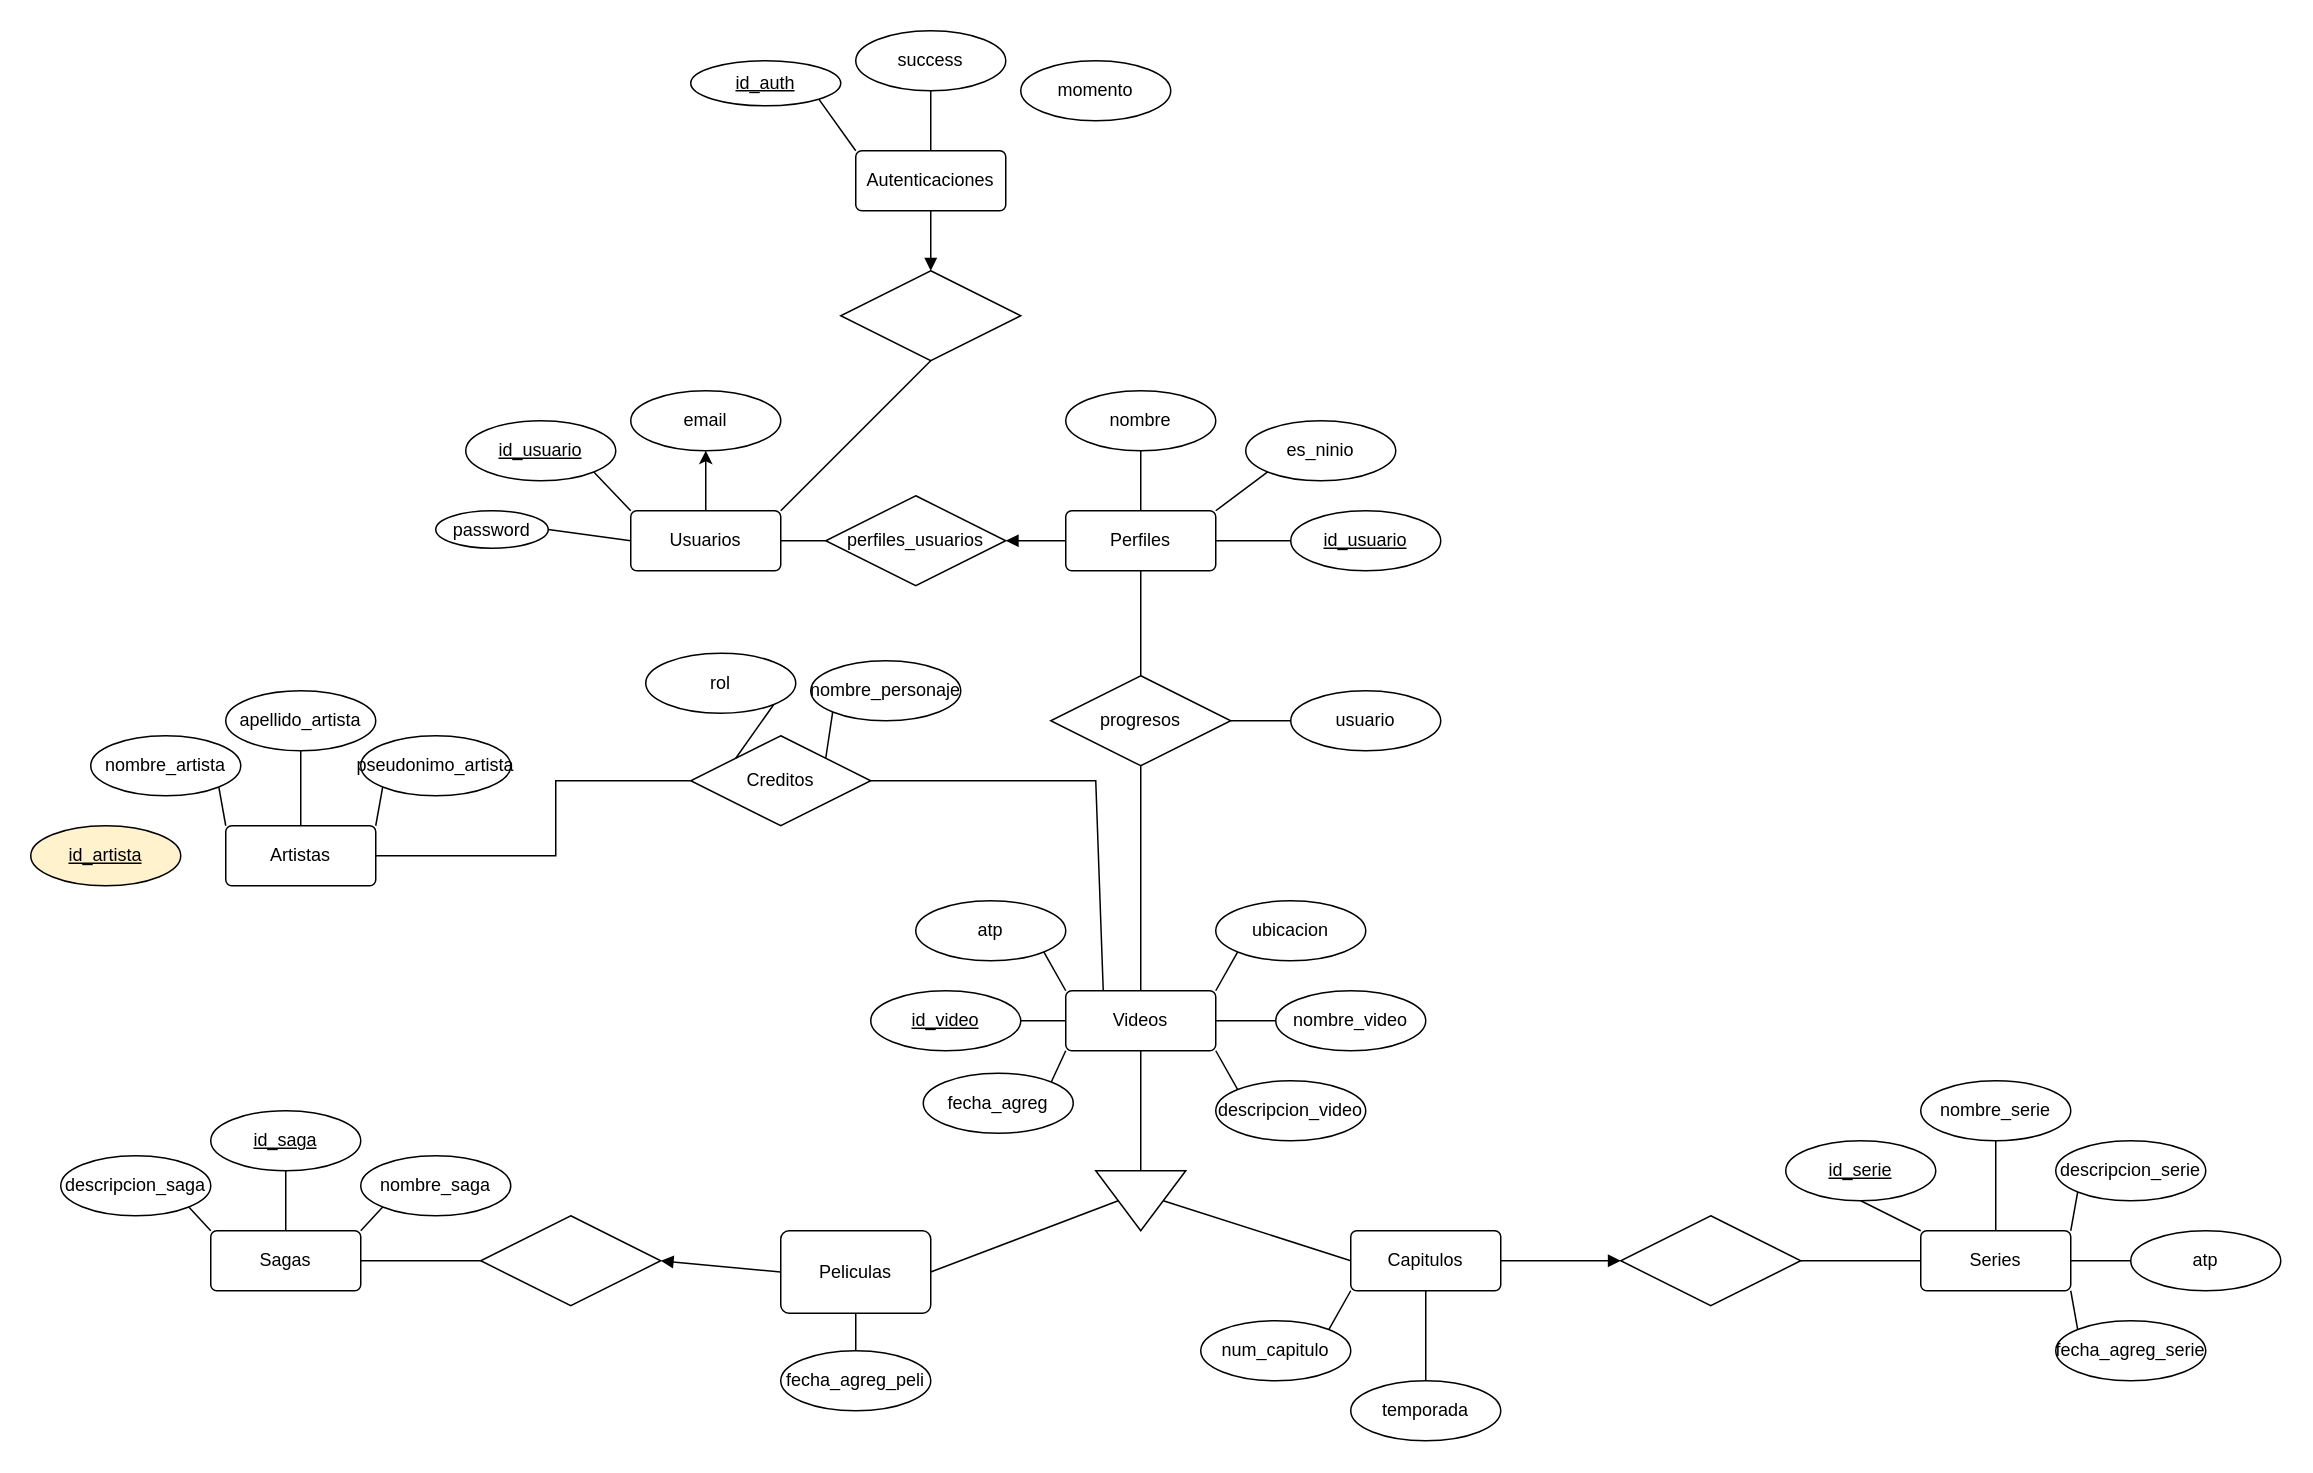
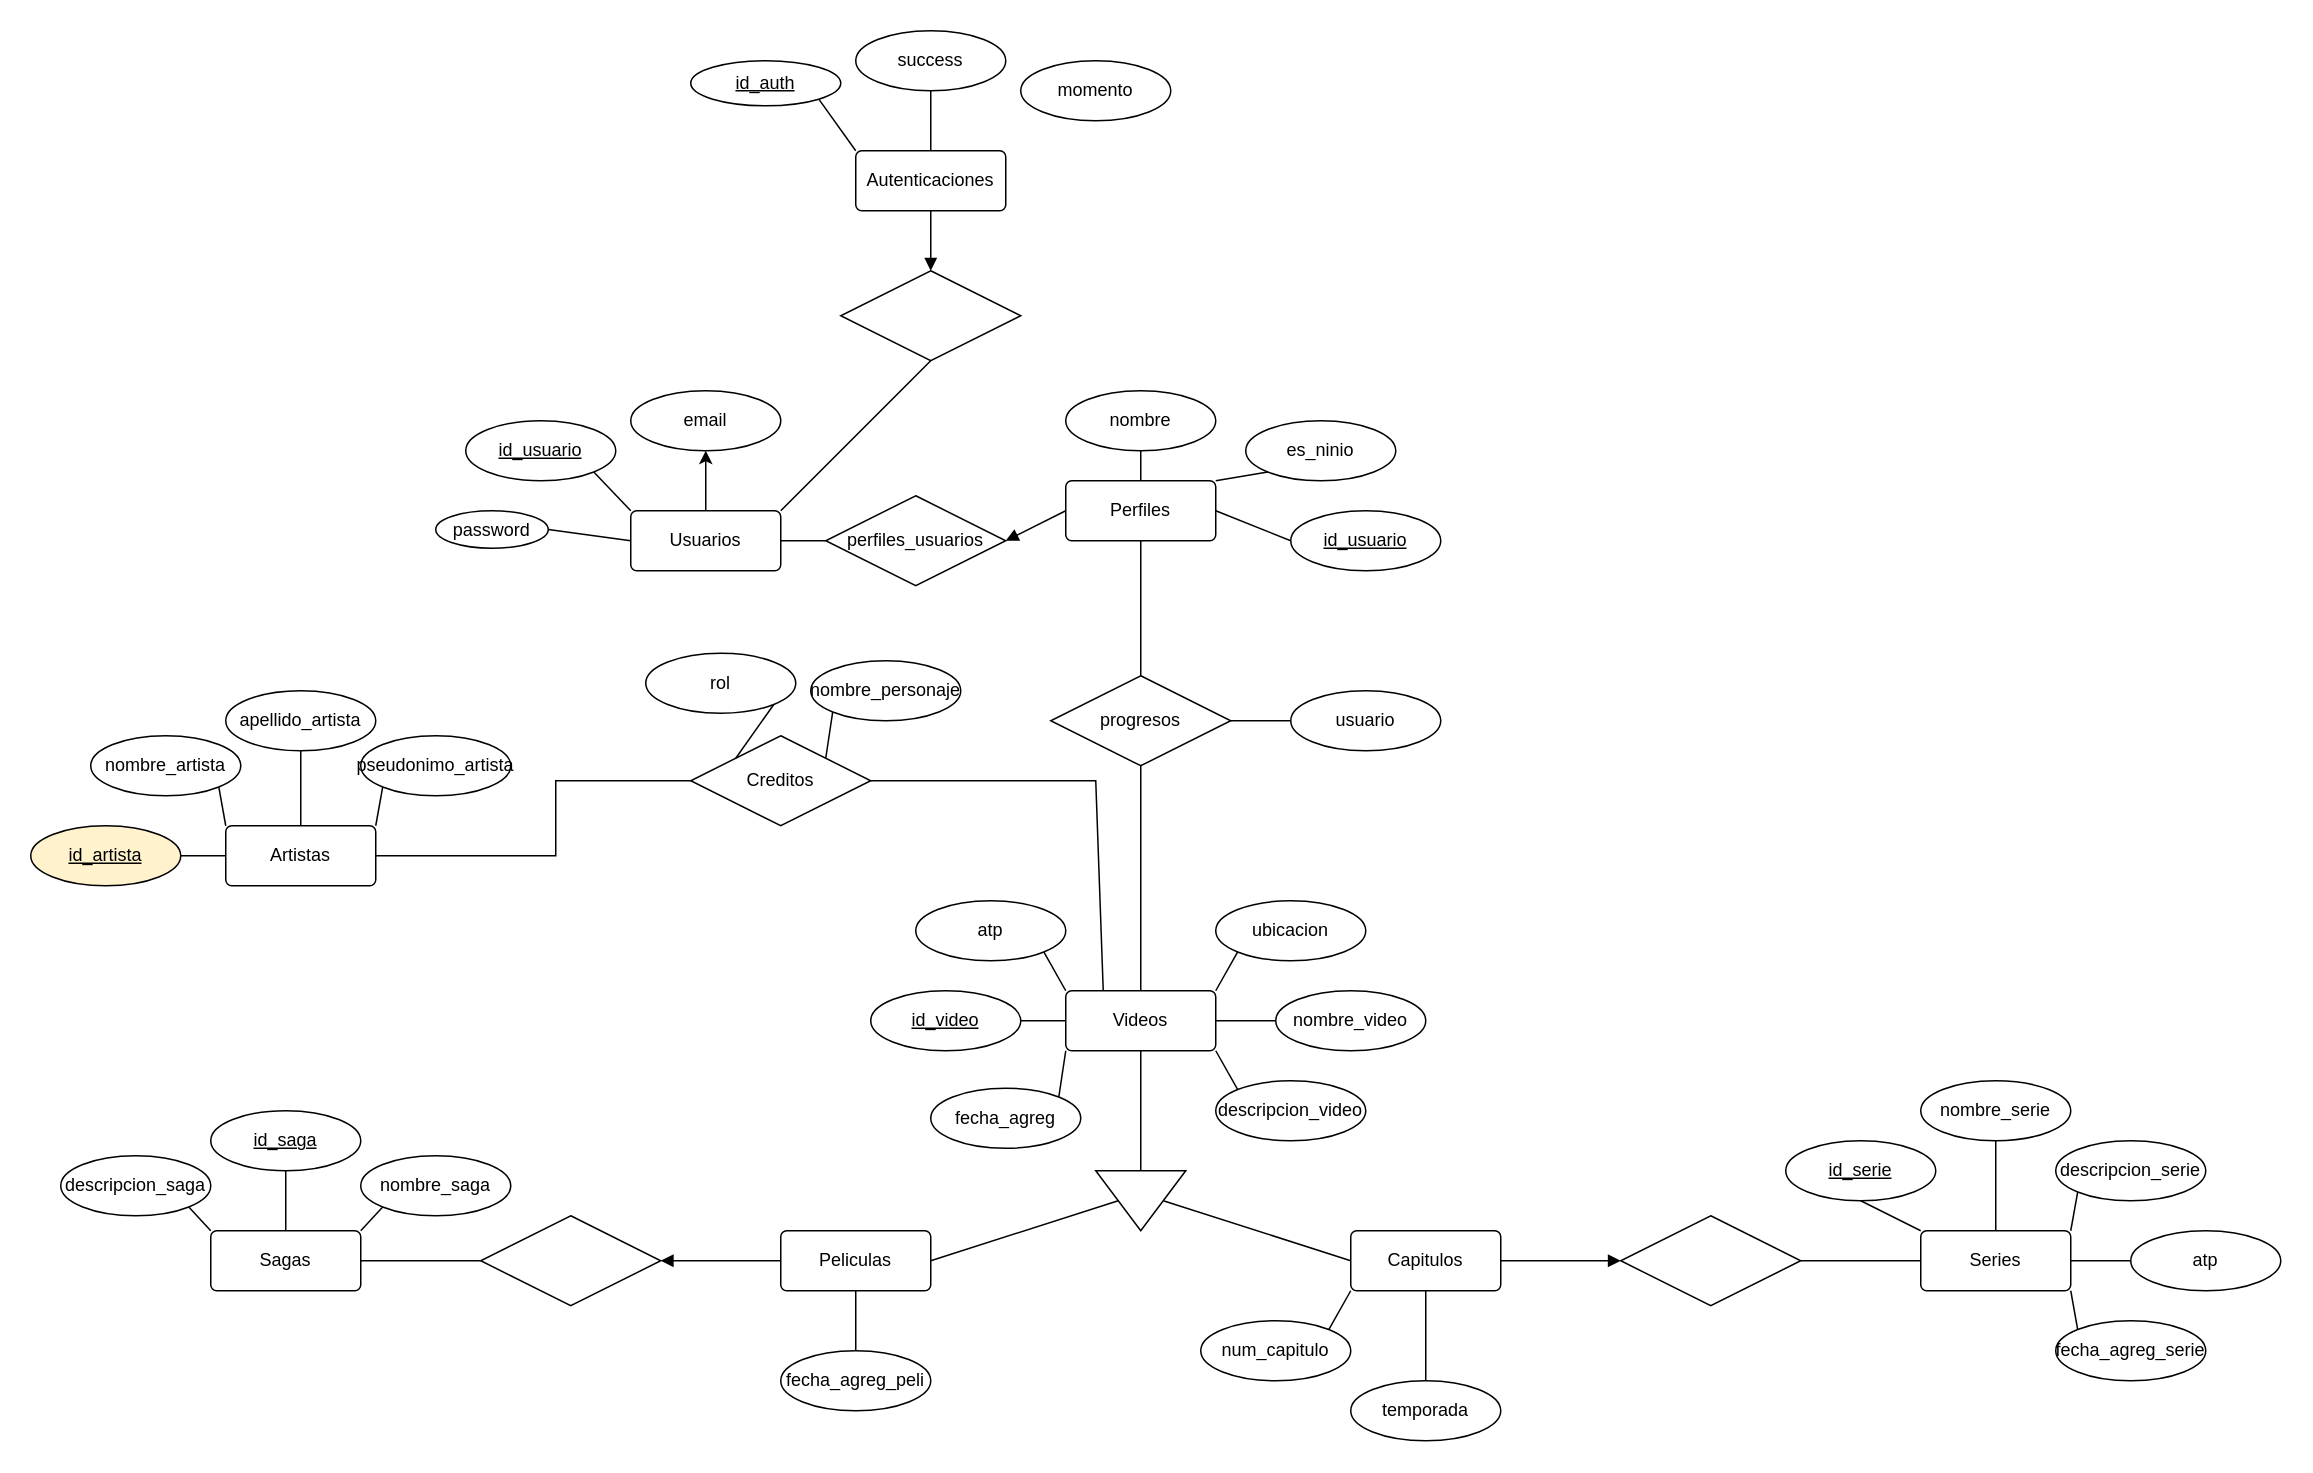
node "Perfiles": moved (1141, 541) -> (1141, 511)
edge "id_artista" -- "Artistas": added
node "fecha_agreg": moved (998, 1103) -> (1006, 1118)
node "Peliculas": size 150x83 -> 150x60
